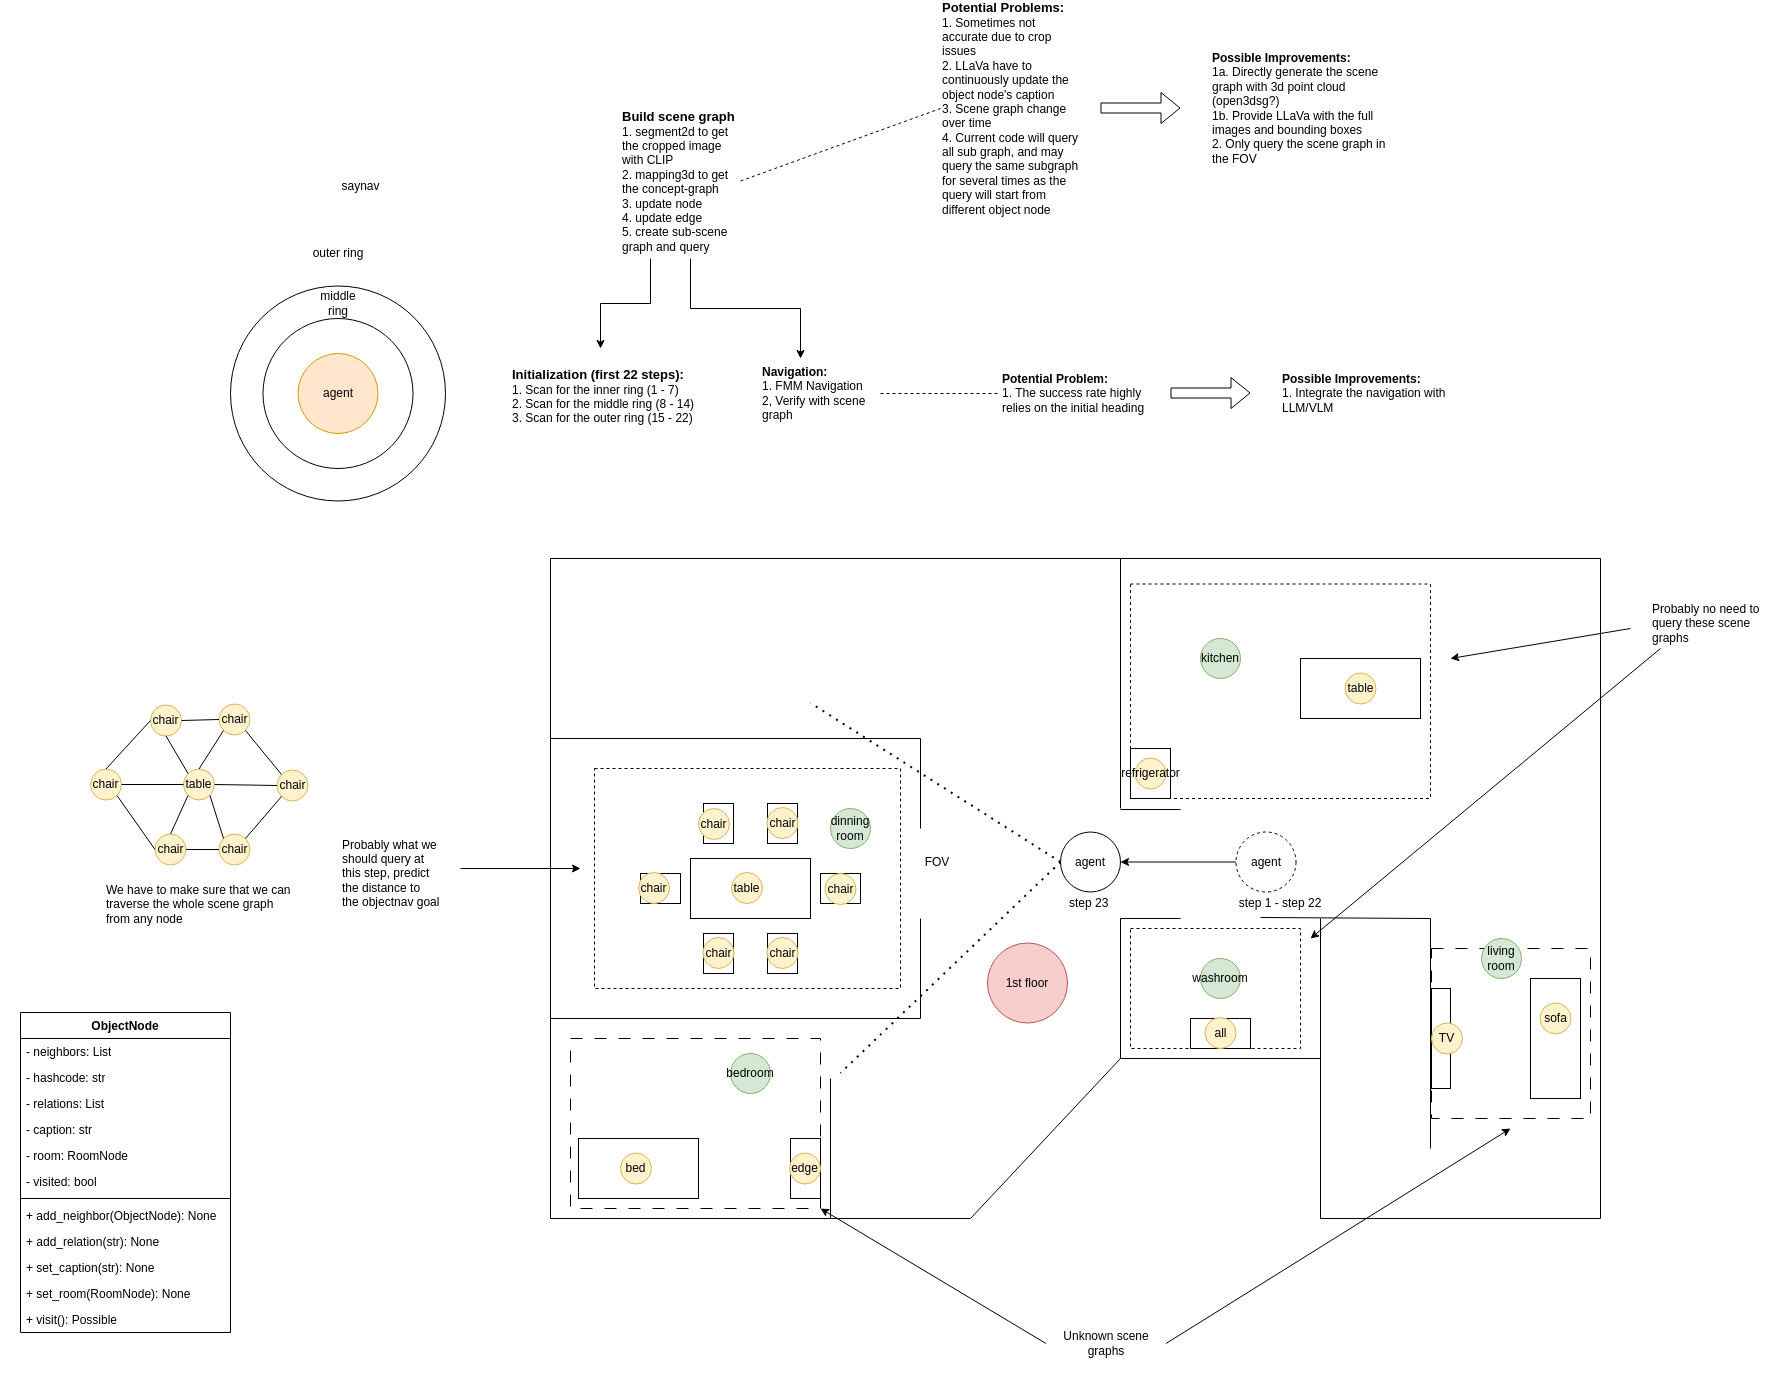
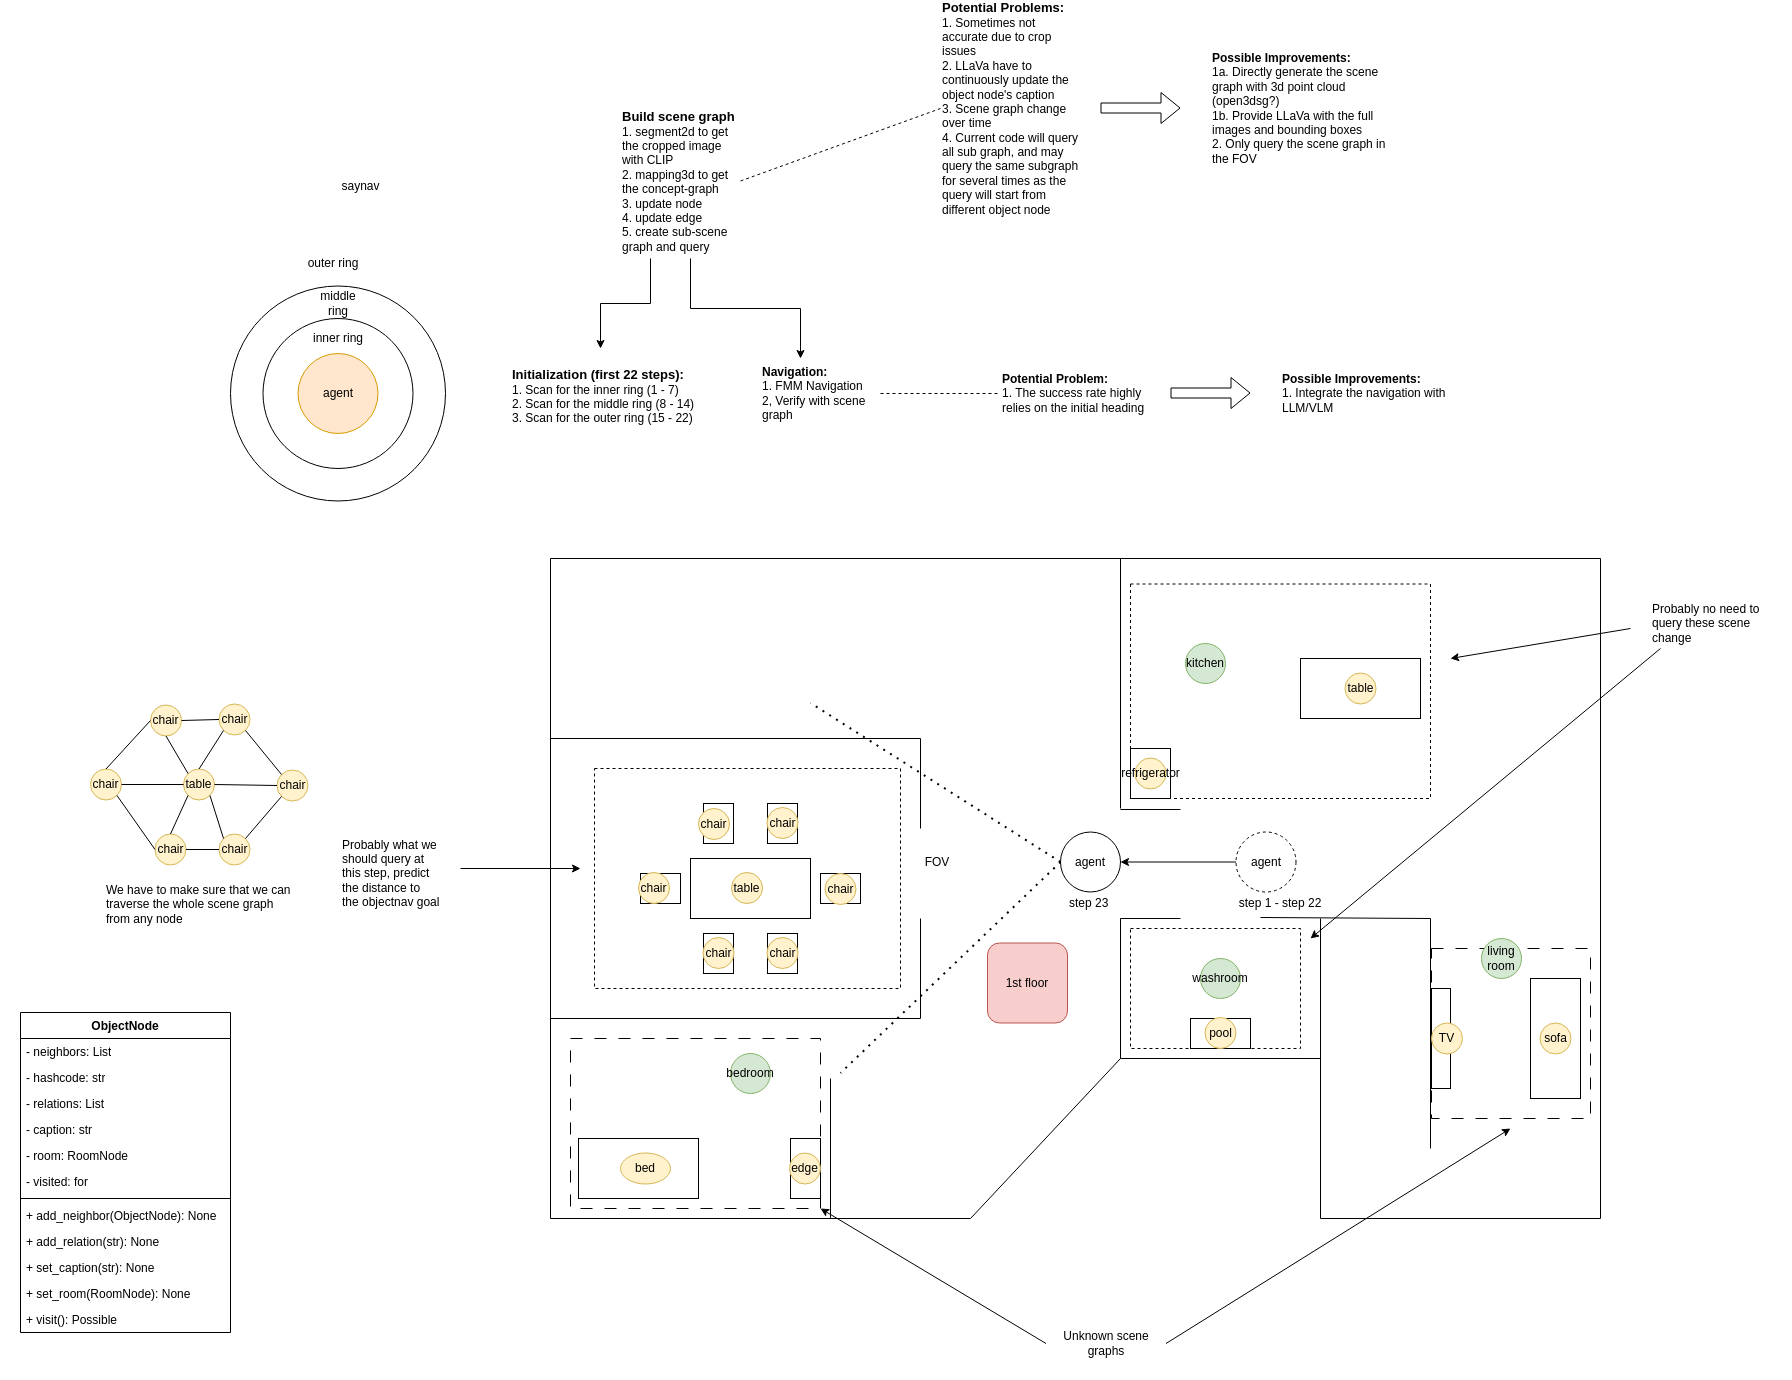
node "outer ring": moved (338, 254) -> (333, 264)
node "inner ring": added
node "Probably no need to query these scene graphs": label "Probably no need to query these scene graphs" -> "Probably no need to query these scene change"
node "kitchen": moved (1221, 659) -> (1206, 664)
node "dinning room": removed
node "1st floor": shape ellipse -> rounded rectangle
node "sofa": moved (1556, 1019) -> (1556, 1039)
node "all": label "all" -> "pool"
node "bed": size 31x31 -> 50x31
node "- visited: bool": label "- visited: bool" -> "- visited: for"
